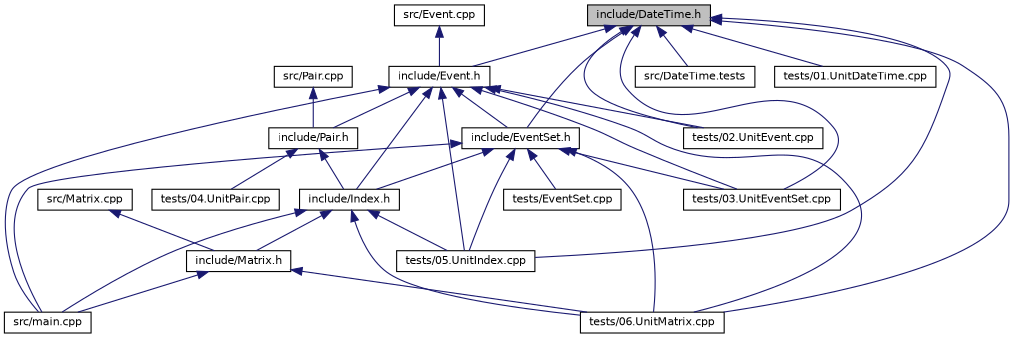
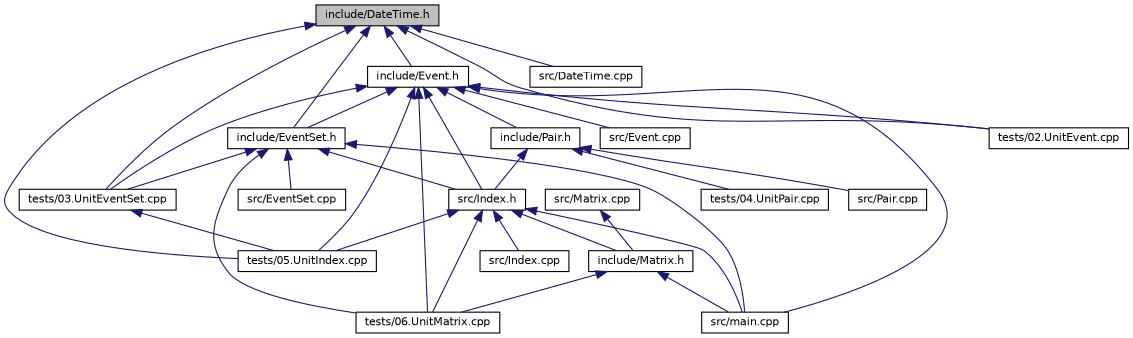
edge "include/Event.h" -> "src/Event.cpp": reversed
node "src/DateTime.tests": label "src/DateTime.tests" -> "src/DateTime.cpp"
node "tests/01.UnitDateTime.cpp": removed
edge "include/Pair.h" -> "src/Pair.cpp": reversed
edge "tests/06.UnitMatrix.cpp" -> "include/DateTime.h": removed
node "include/Index.h": label "include/Index.h" -> "src/Index.h"
node "tests/EventSet.cpp": label "tests/EventSet.cpp" -> "src/EventSet.cpp"
edge "tests/05.UnitIndex.cpp" -> "include/EventSet.h": now "tests/05.UnitIndex.cpp" -> "tests/03.UnitEventSet.cpp"
node "src/Index.cpp": added
